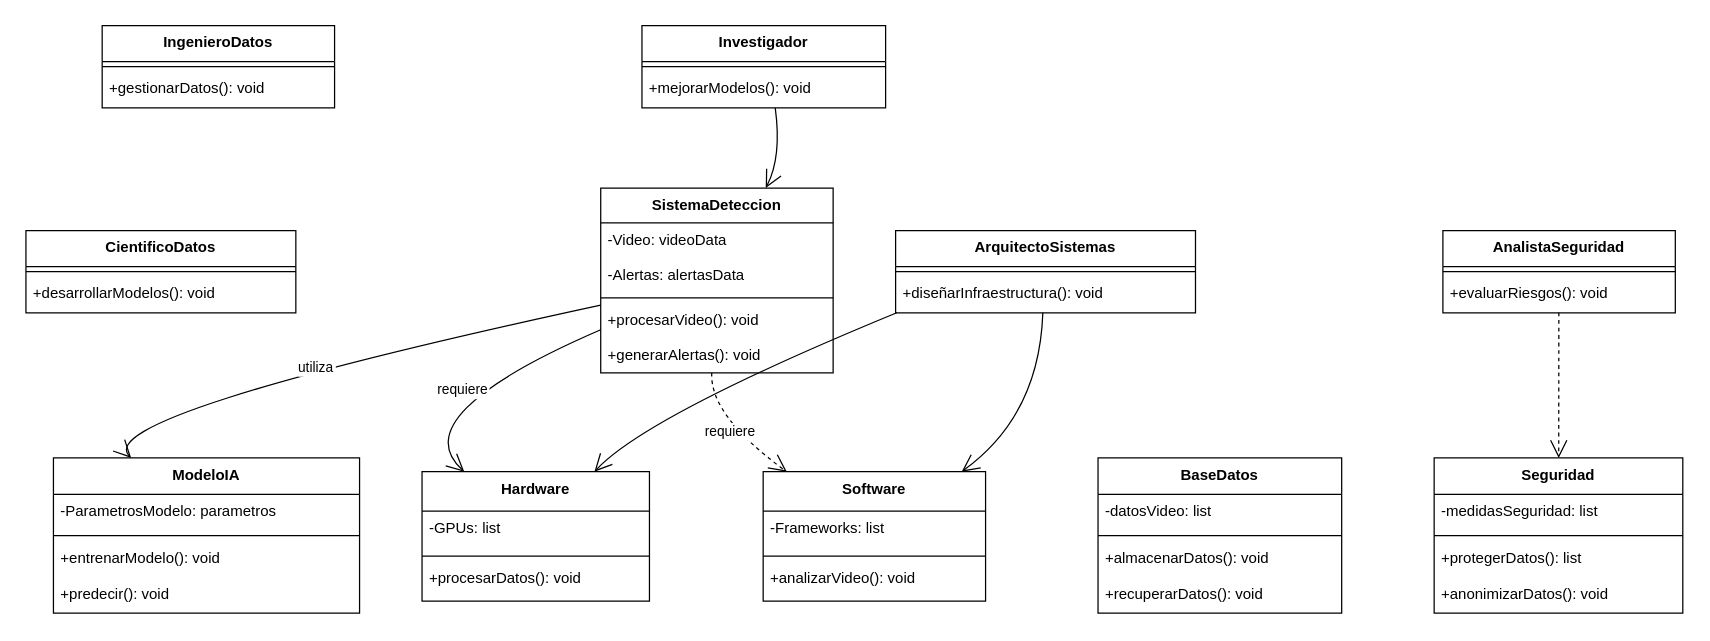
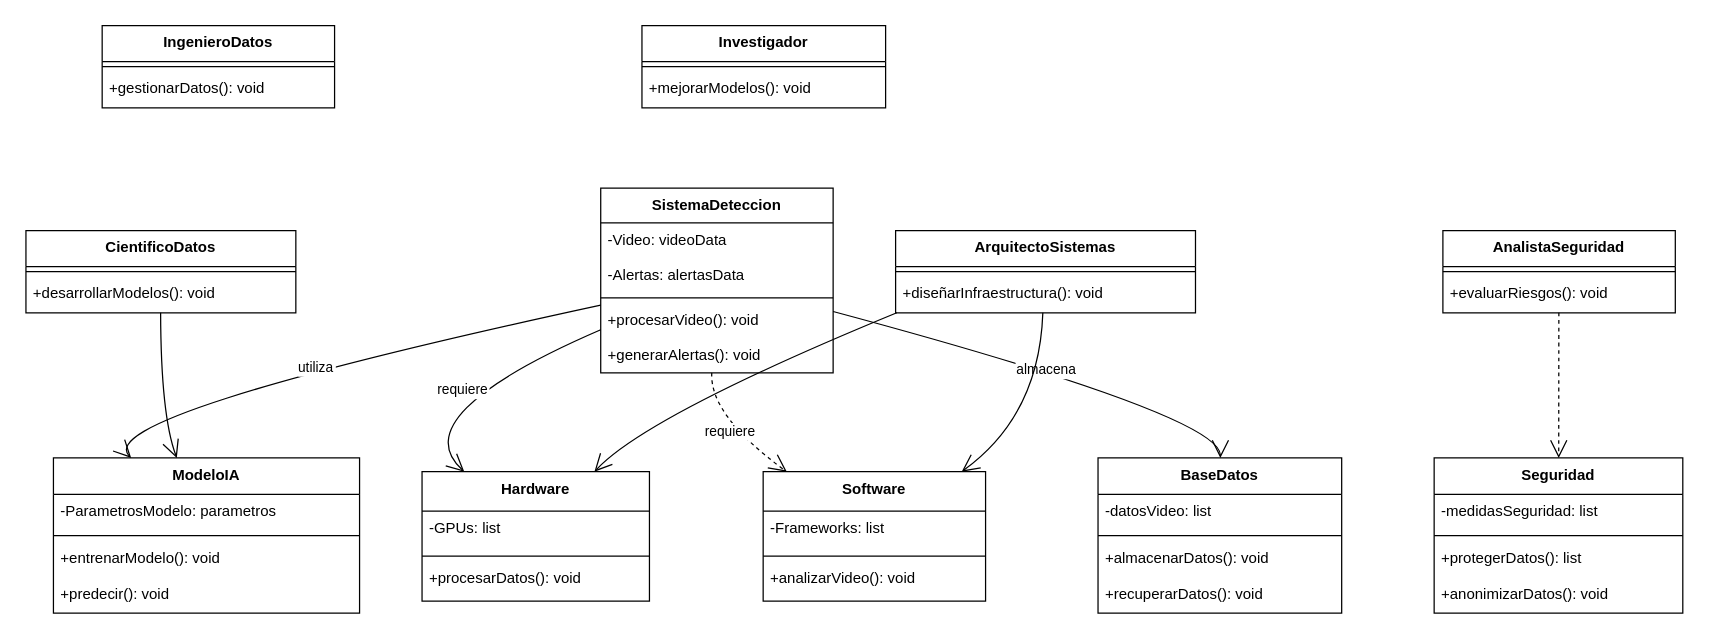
edge "Investigador" -> "SistemaDeteccion": removed
edge "SistemaDeteccion" -> "BaseDatos": added, label "almacena"
edge "CientificoDatos" -> "ModeloIA": added
